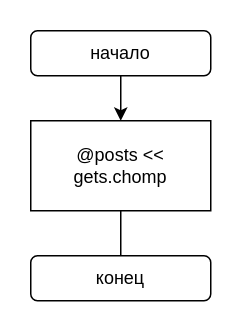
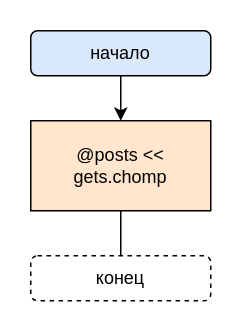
node "начало": fillcolor #ffffff -> #dae8fc
node "@posts << gets.chomp": fillcolor #ffffff -> #ffe6cc
node "конец": style solid -> dashed
